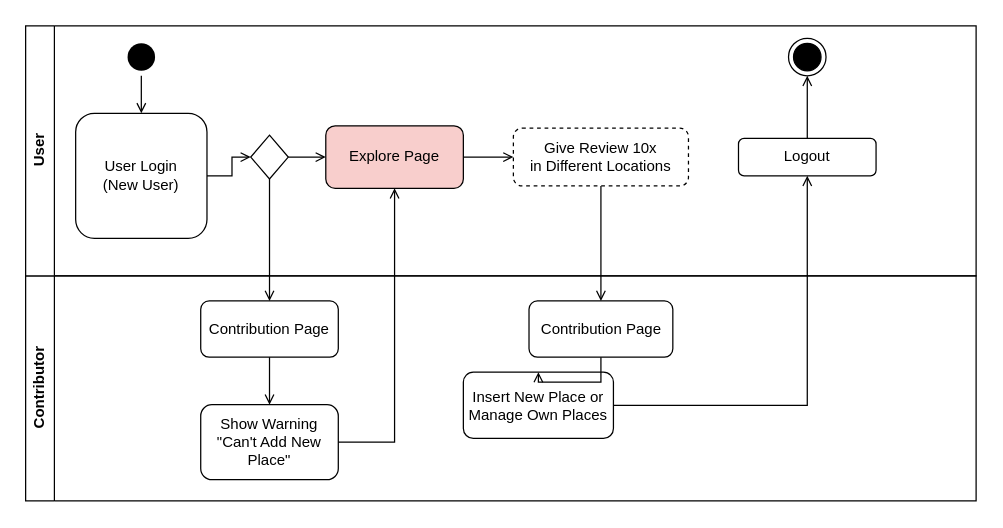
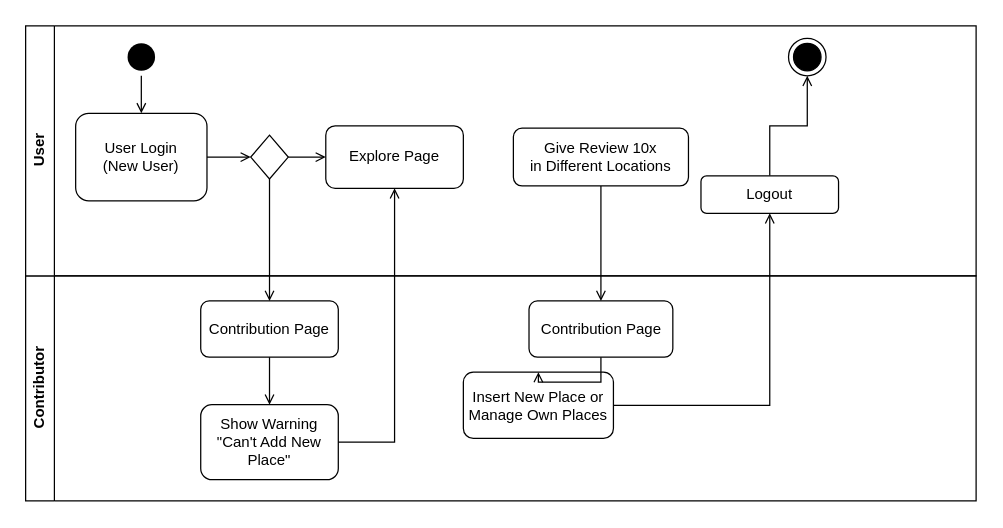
node "Explore Page": fillcolor #f8cecc -> #ffffff
edge "Explore Page" -> "Give Review 10x in Different Locations": removed
node "Give Review 10x in Different Locations": style dashed -> solid
node "Logout": moved (807, 157) -> (769, 194)
node "User Login (New User)": size 131x125 -> 131x88
